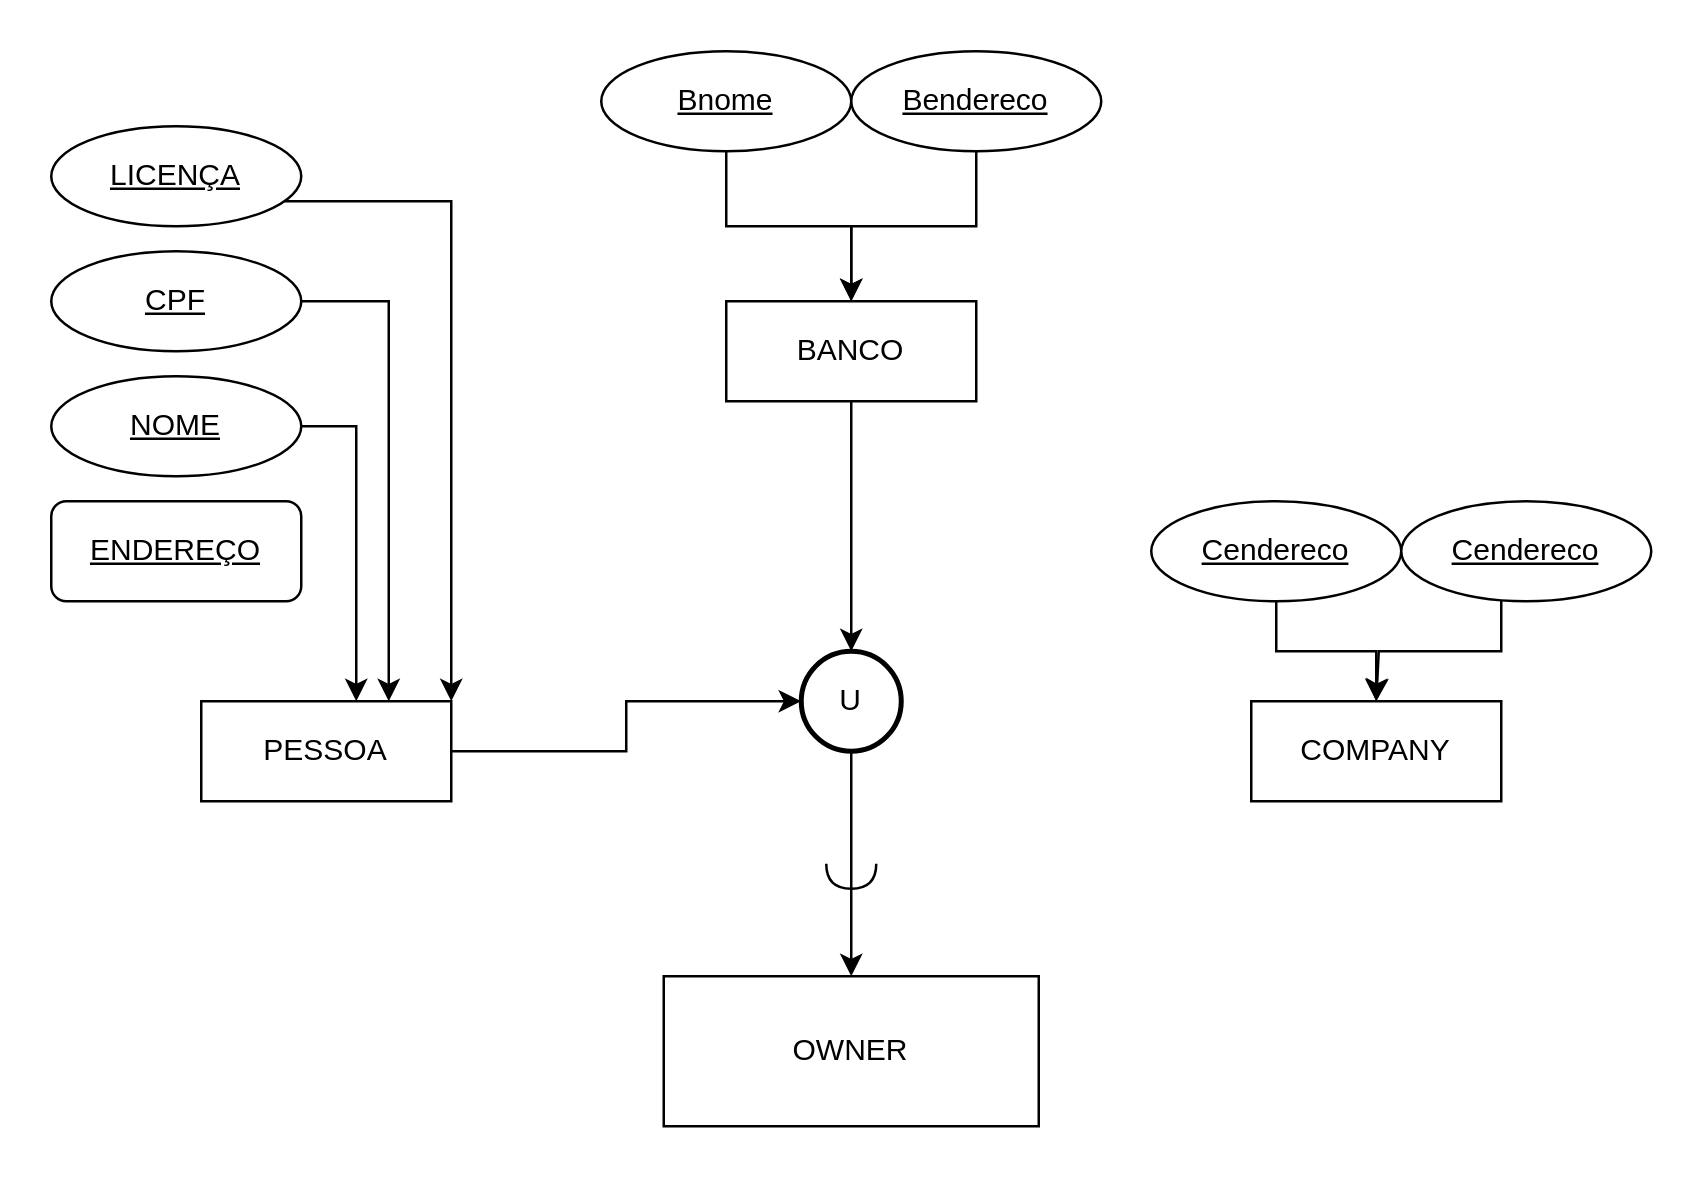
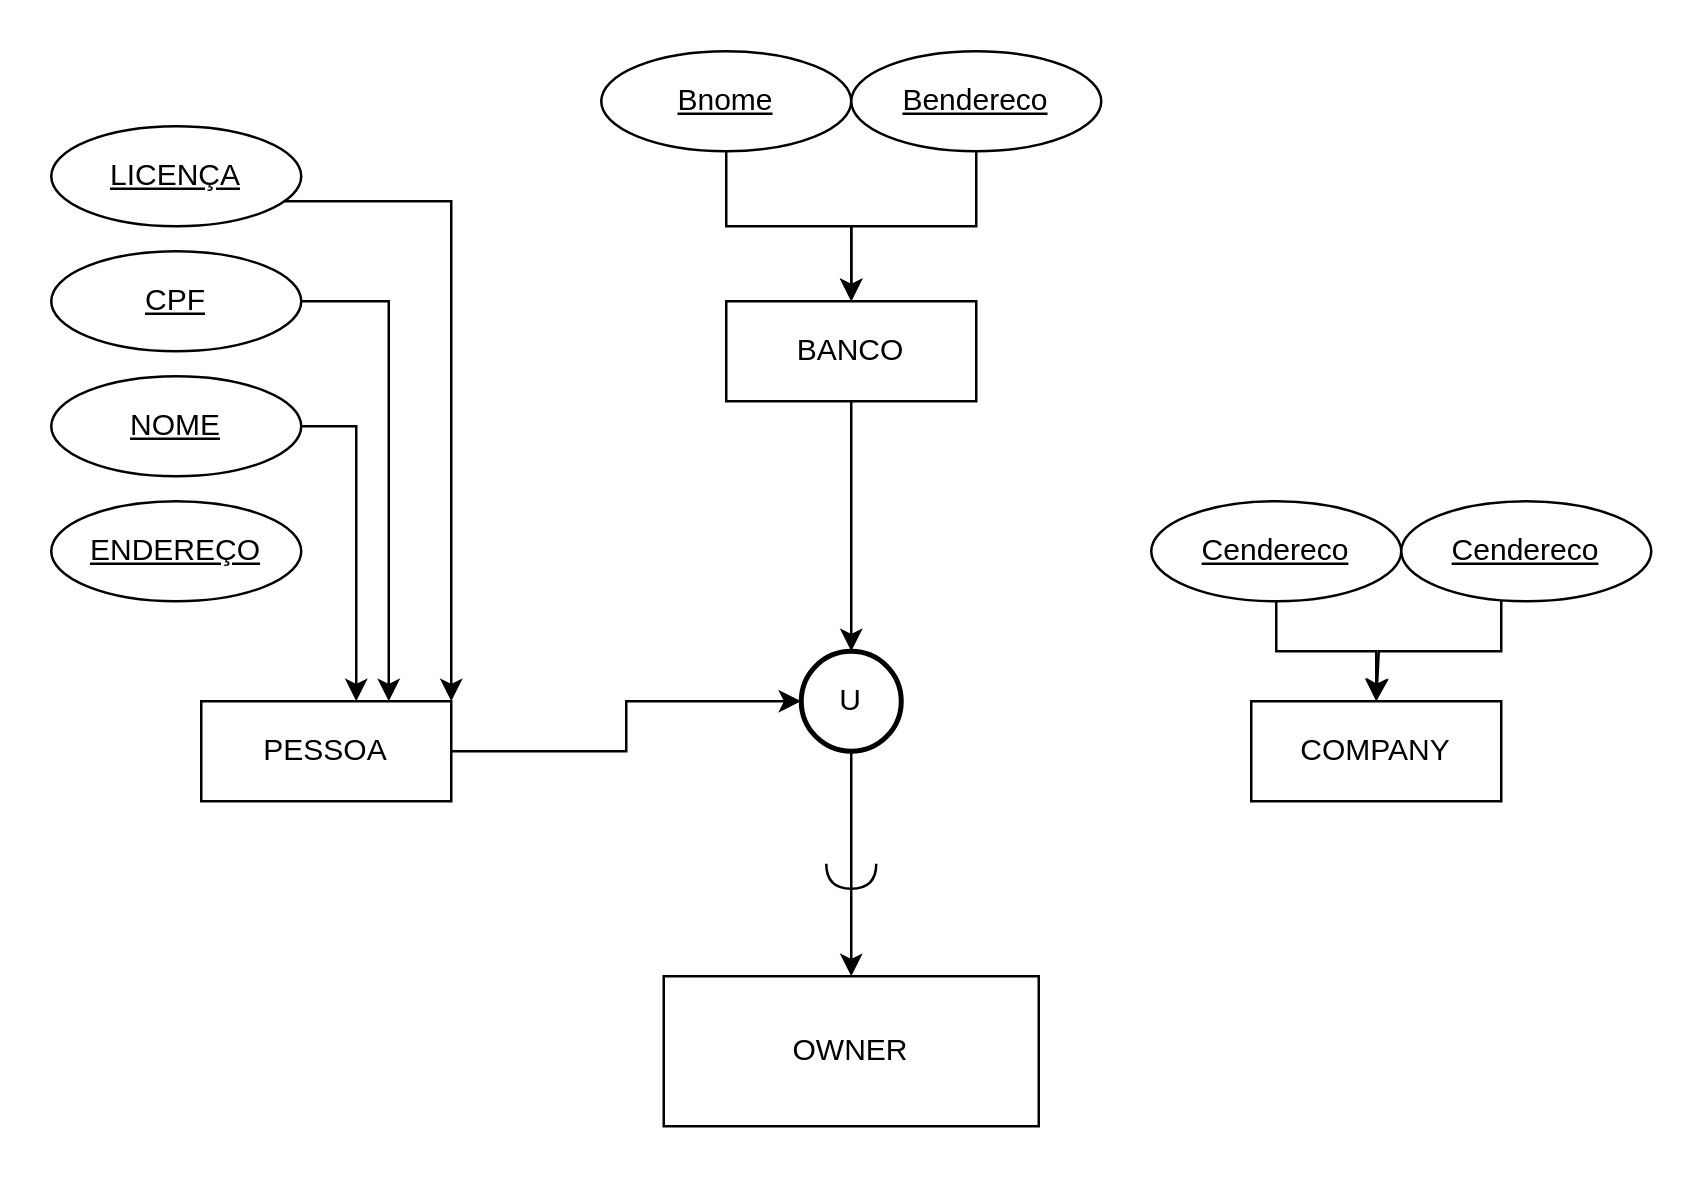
node "ENDEREÇO": shape rounded rectangle -> ellipse
